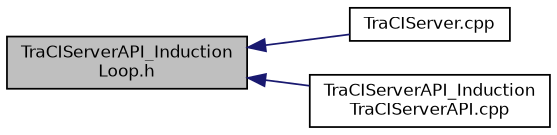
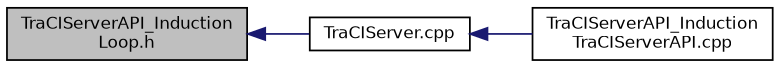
edge "TraCIServerAPI_Induction TraCIServerAPI.cpp" -> "TraCIServerAPI_Induction Loop.h": now "TraCIServerAPI_Induction TraCIServerAPI.cpp" -> "TraCIServer.cpp"
